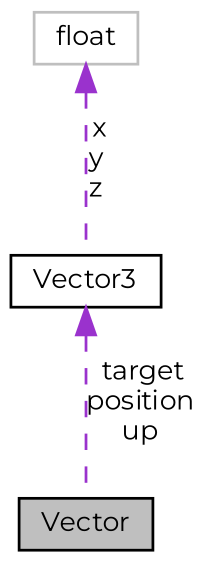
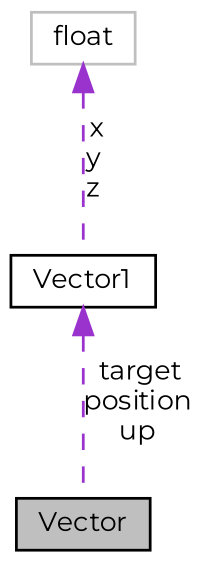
node "Vector3": label "Vector3" -> "Vector1"
